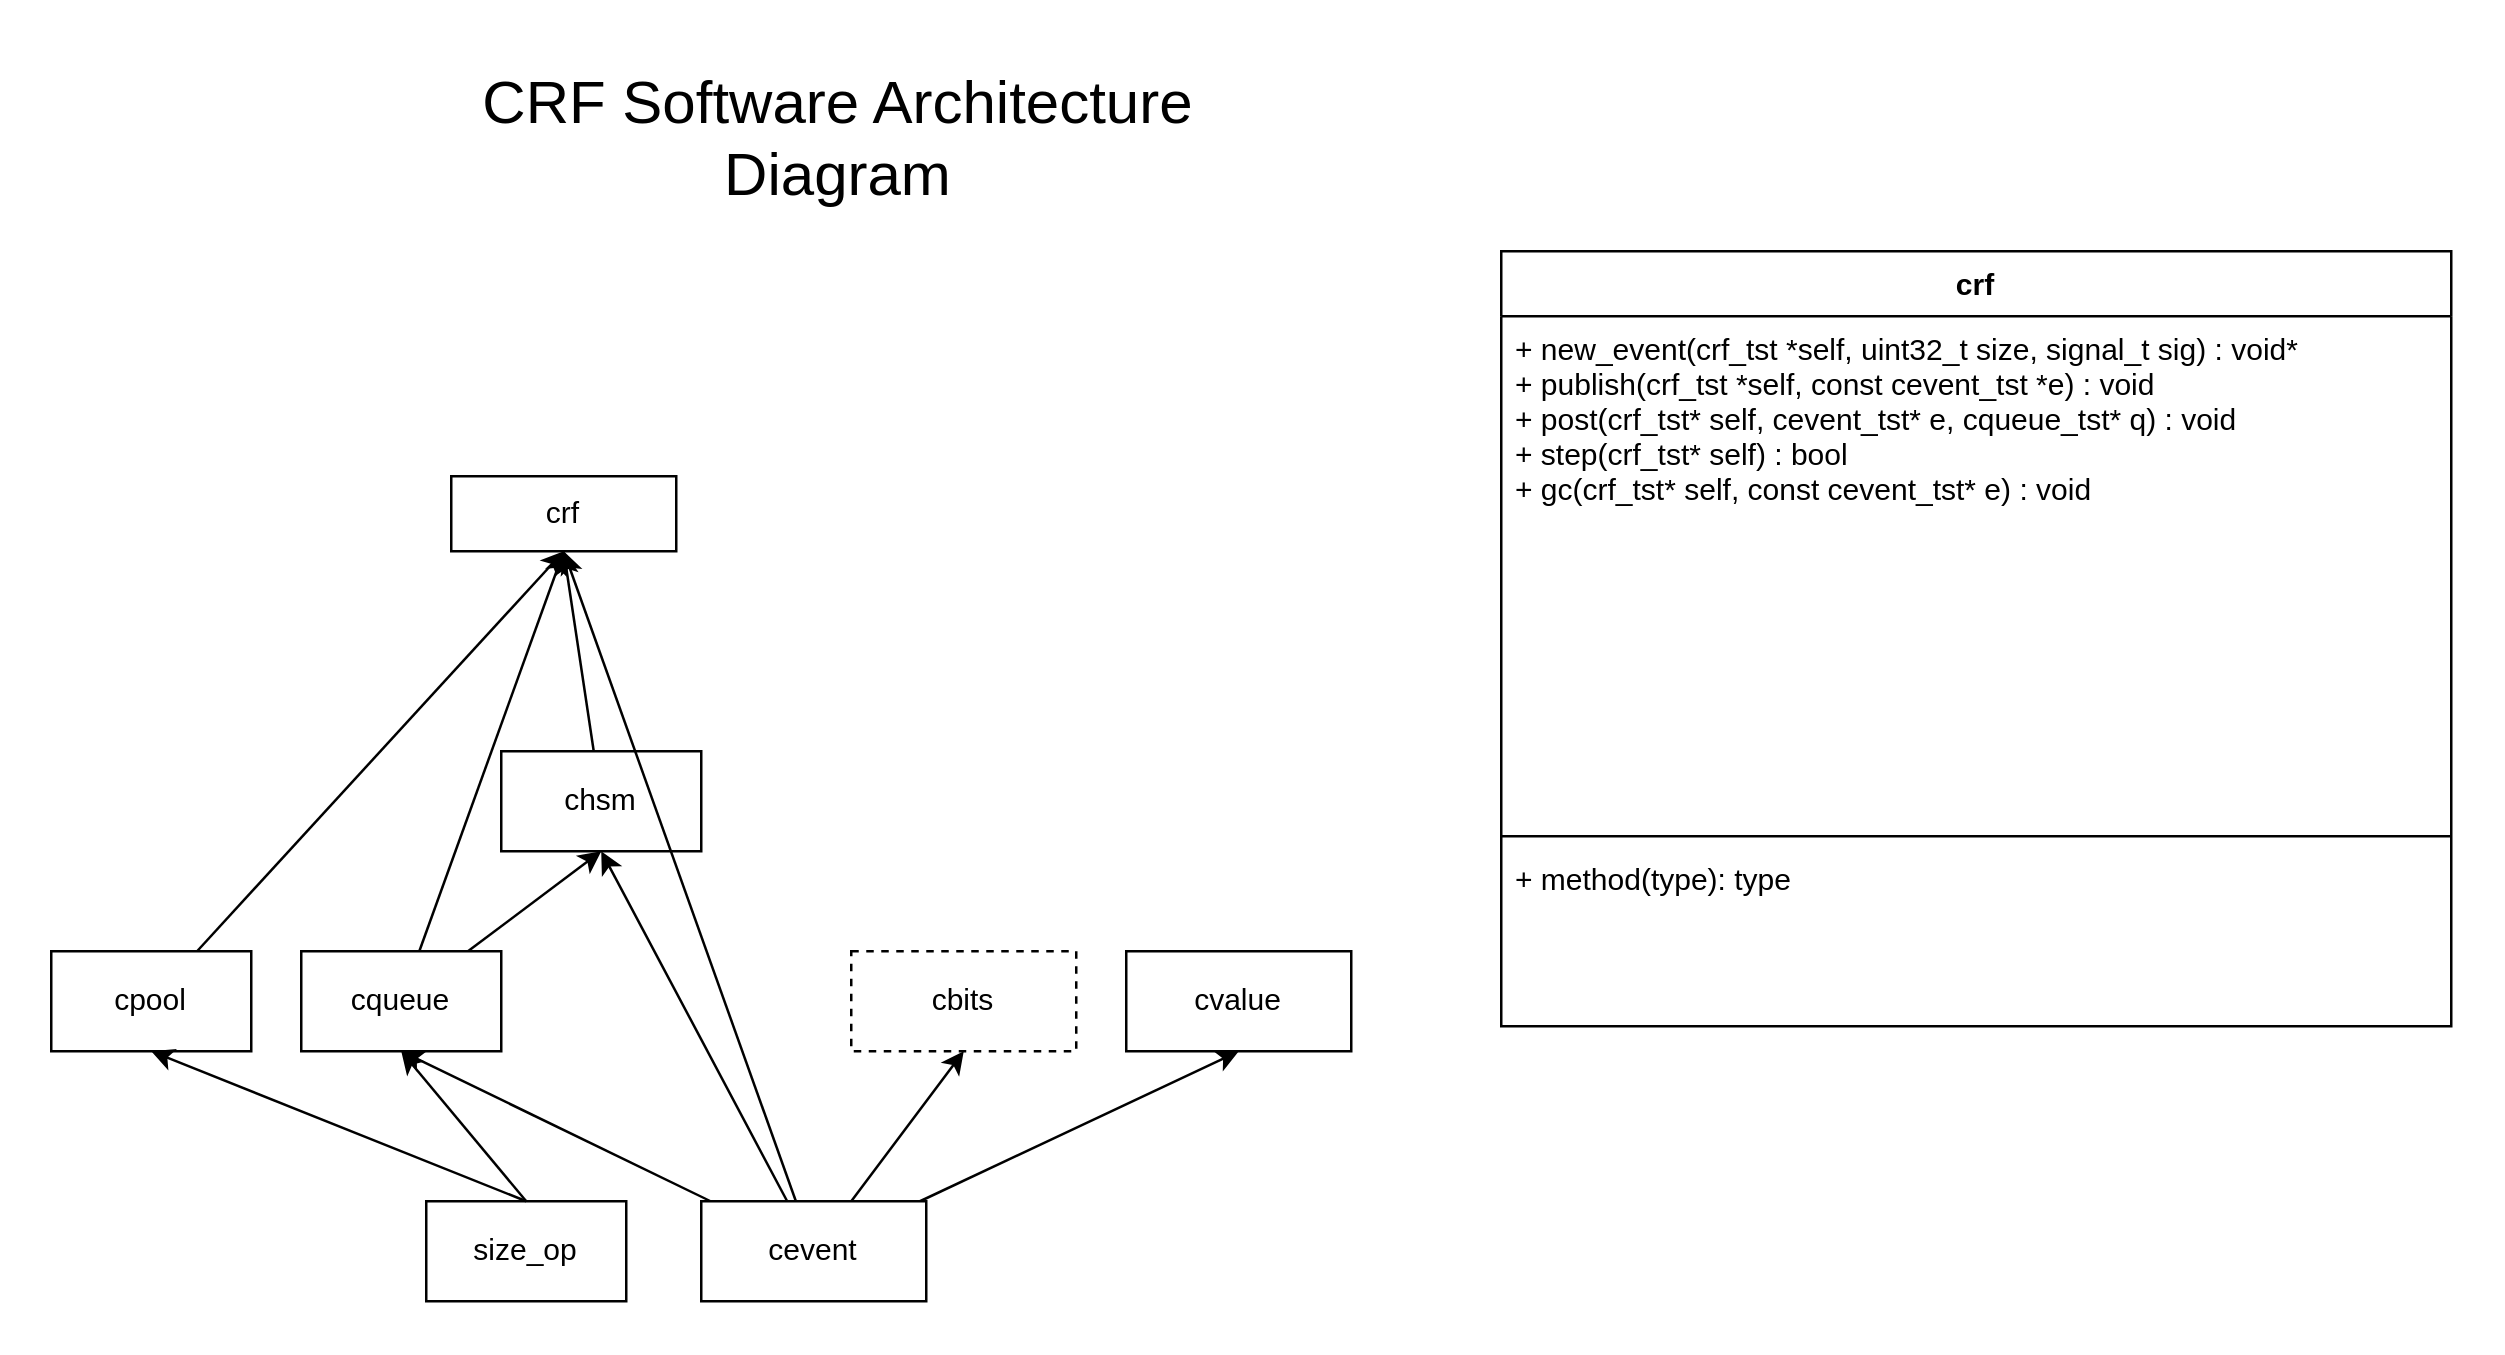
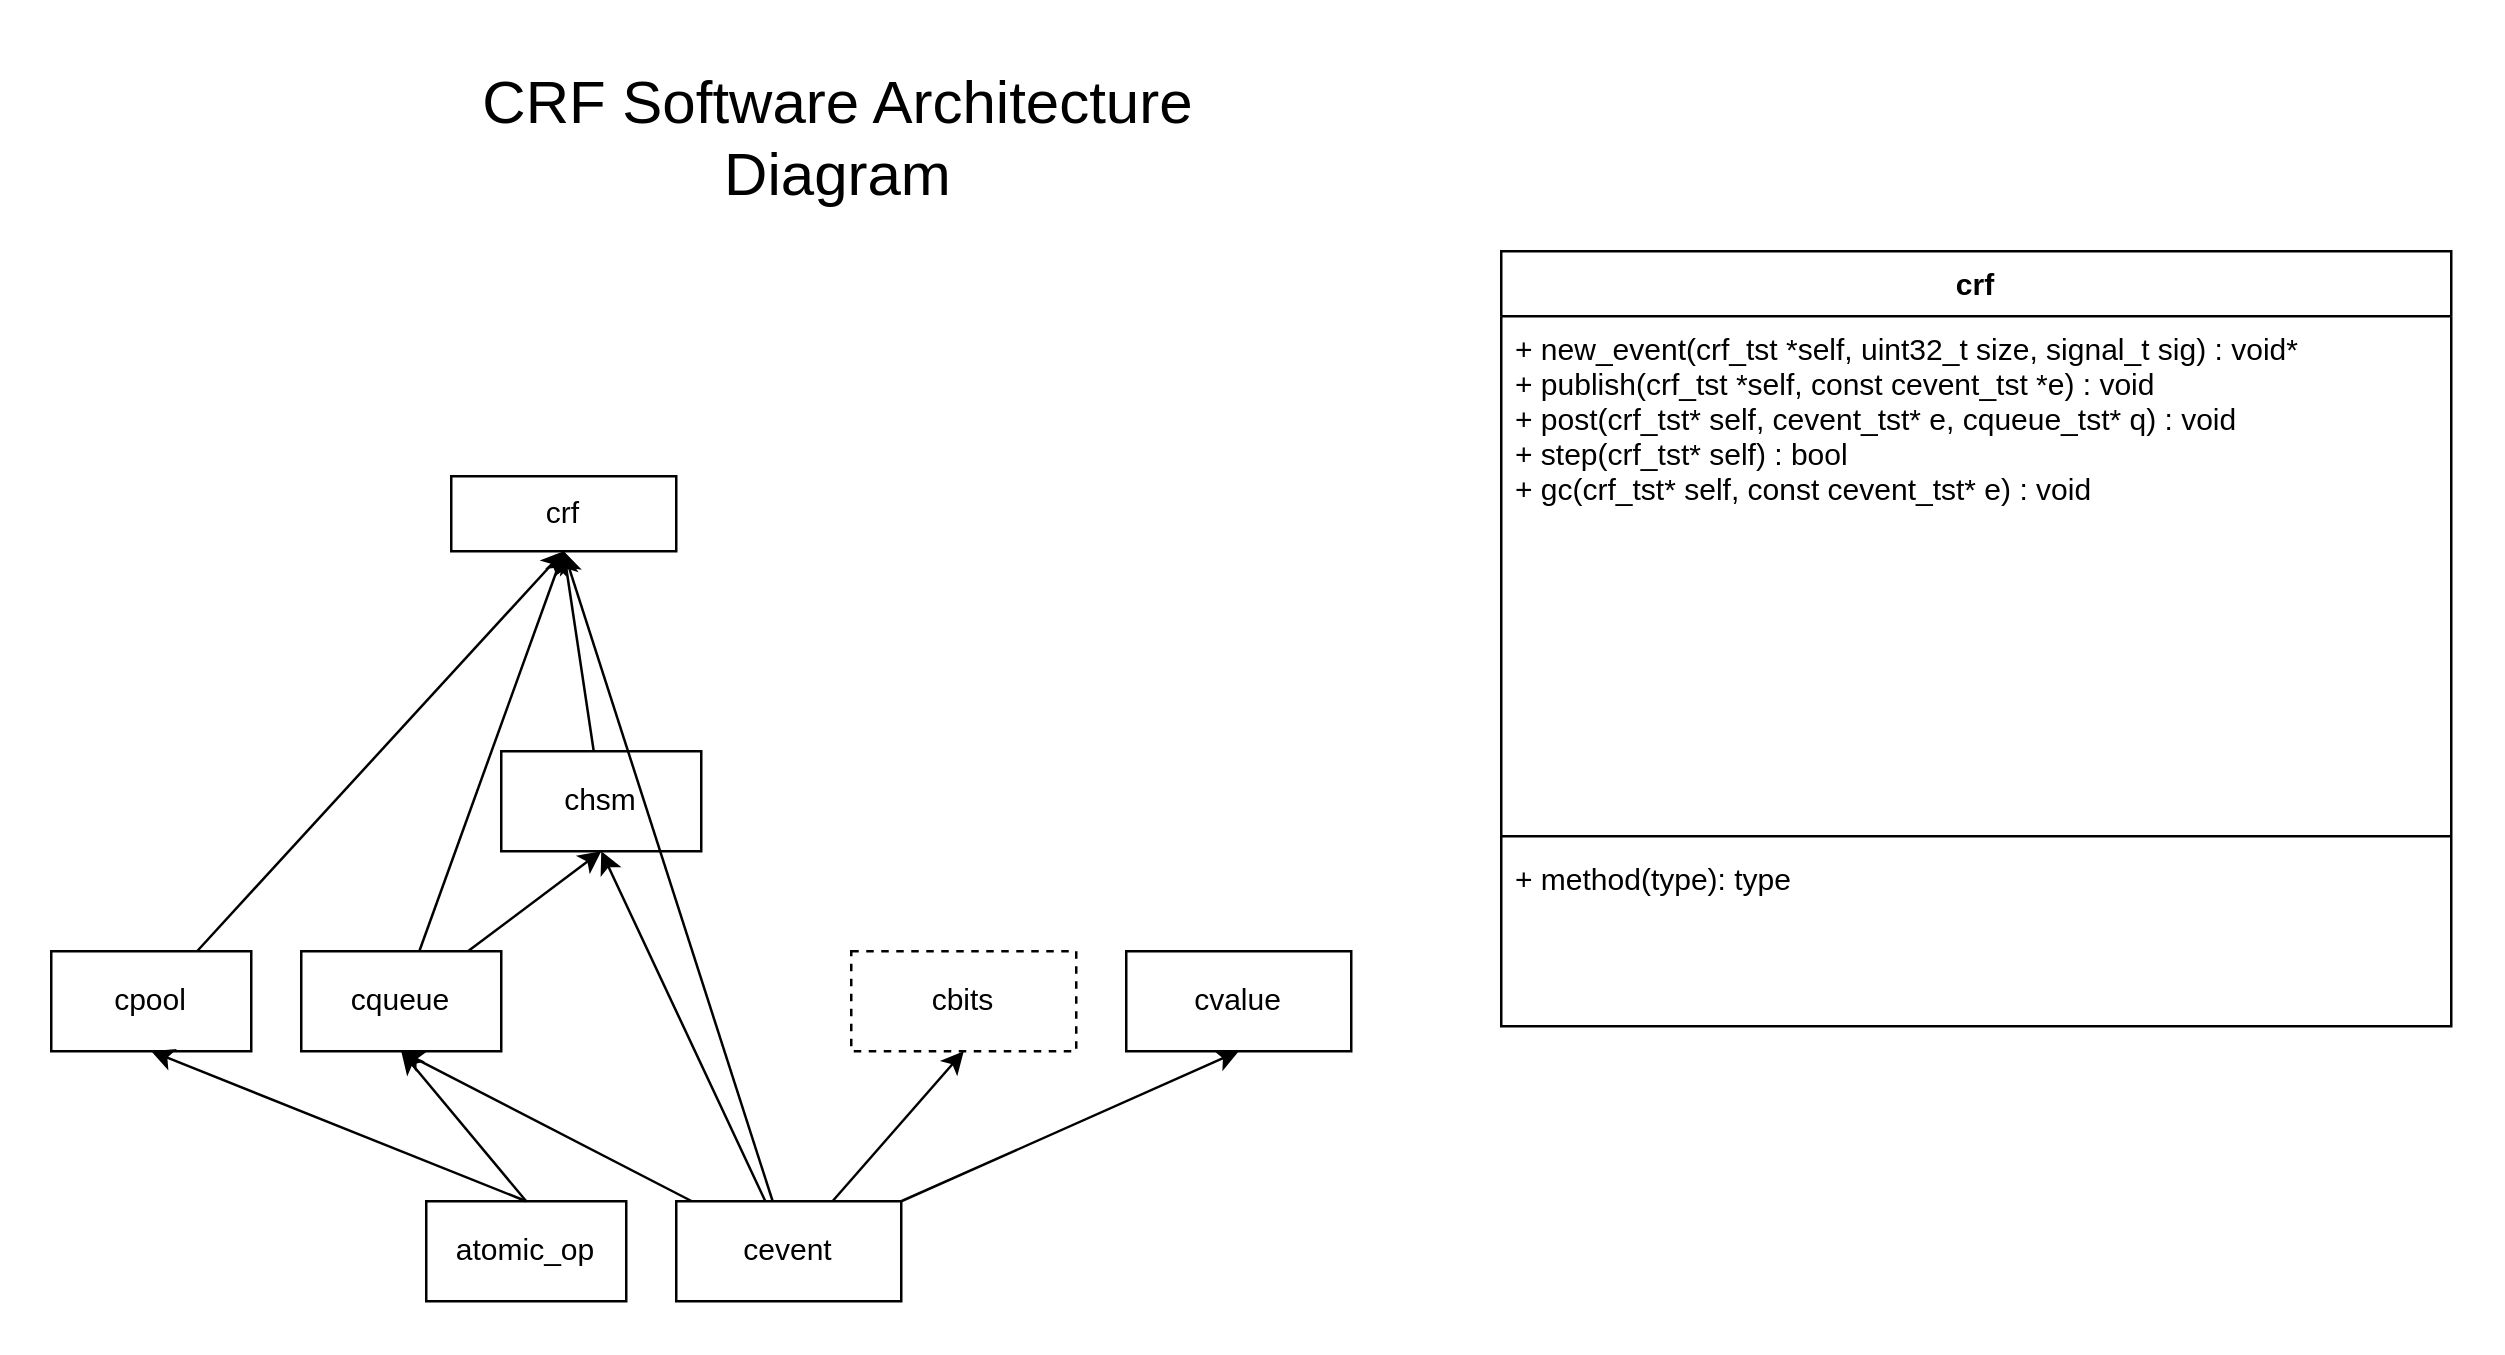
node "size_op": label "size_op" -> "atomic_op"
node "cevent": moved (814, 1251) -> (789, 1251)
